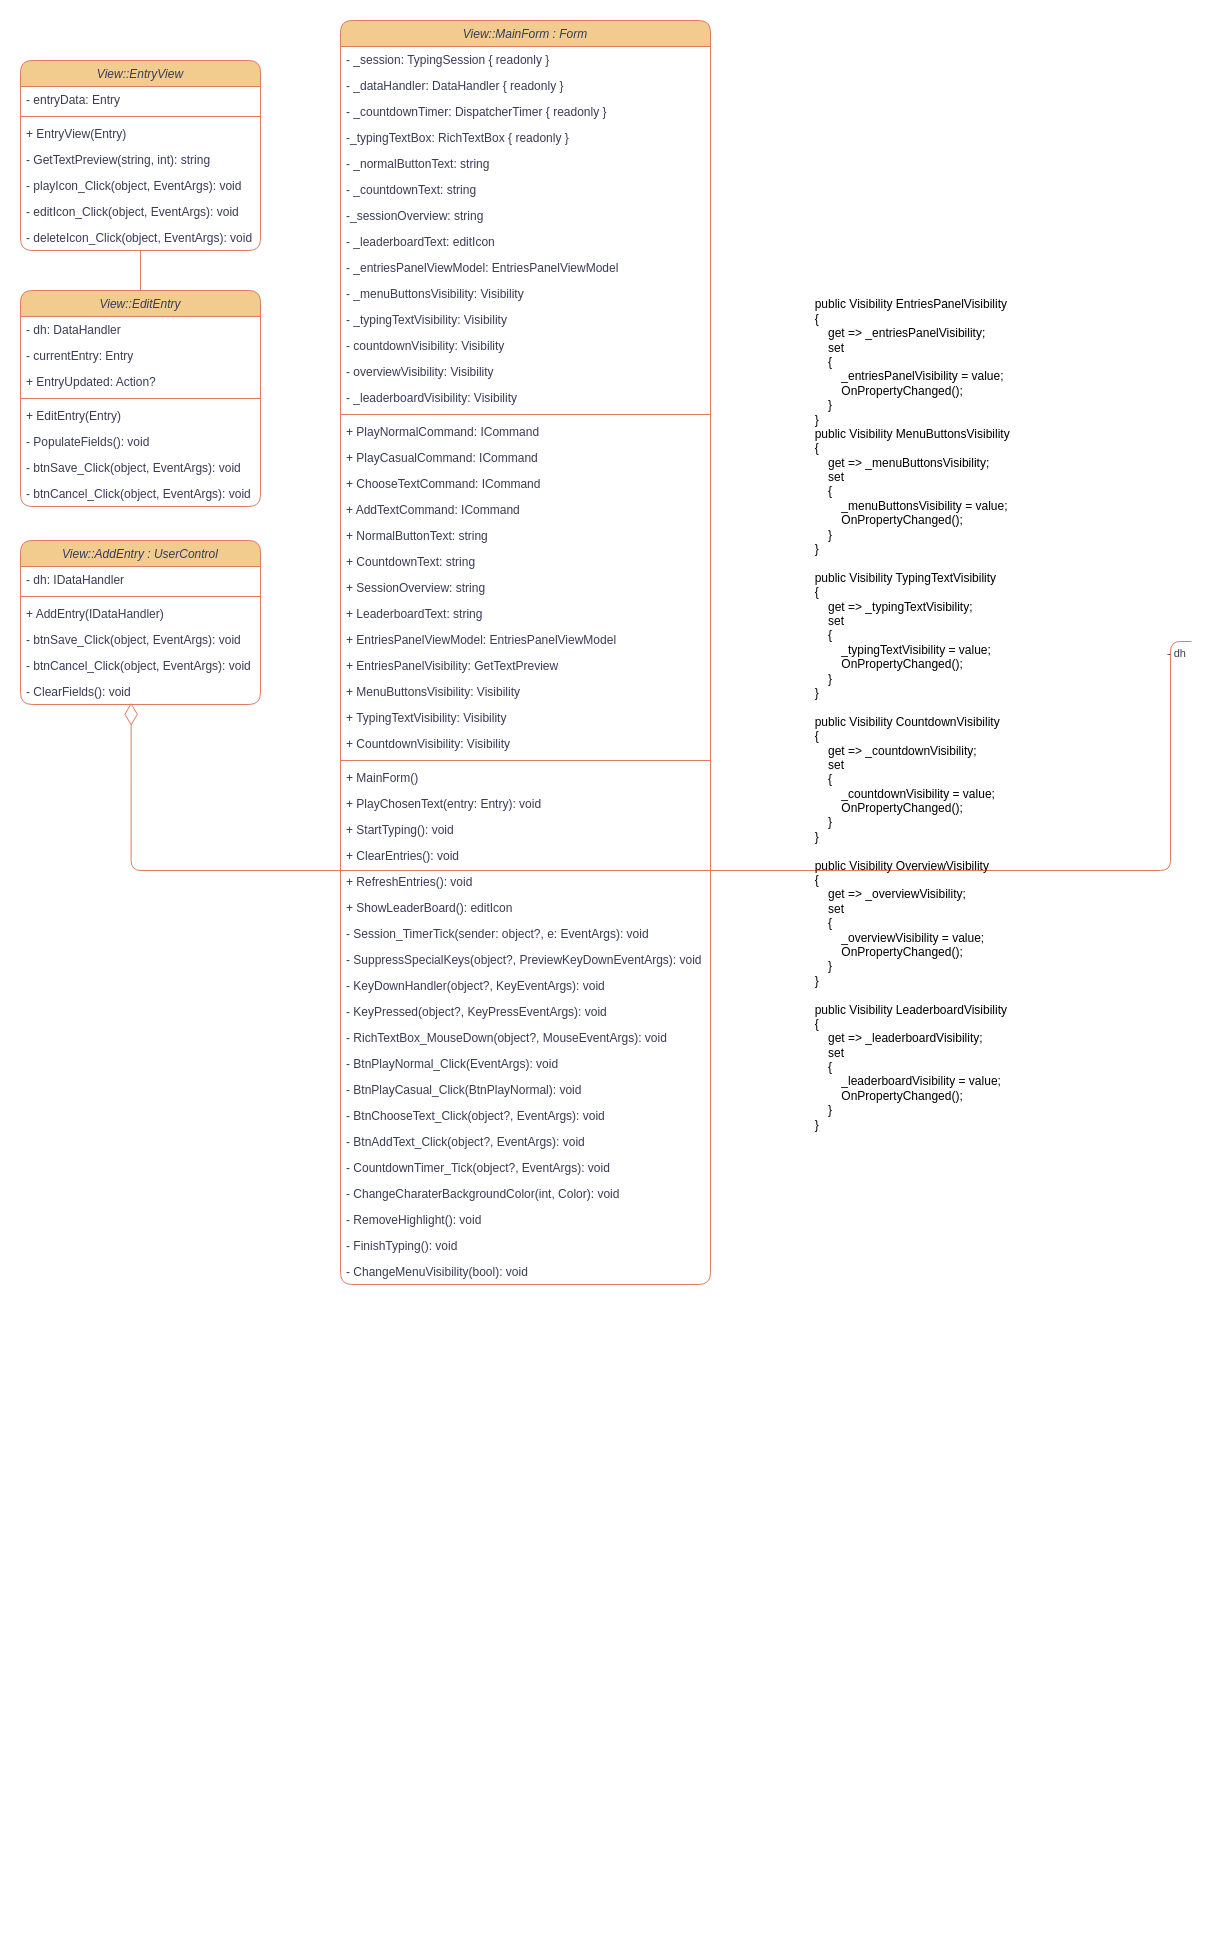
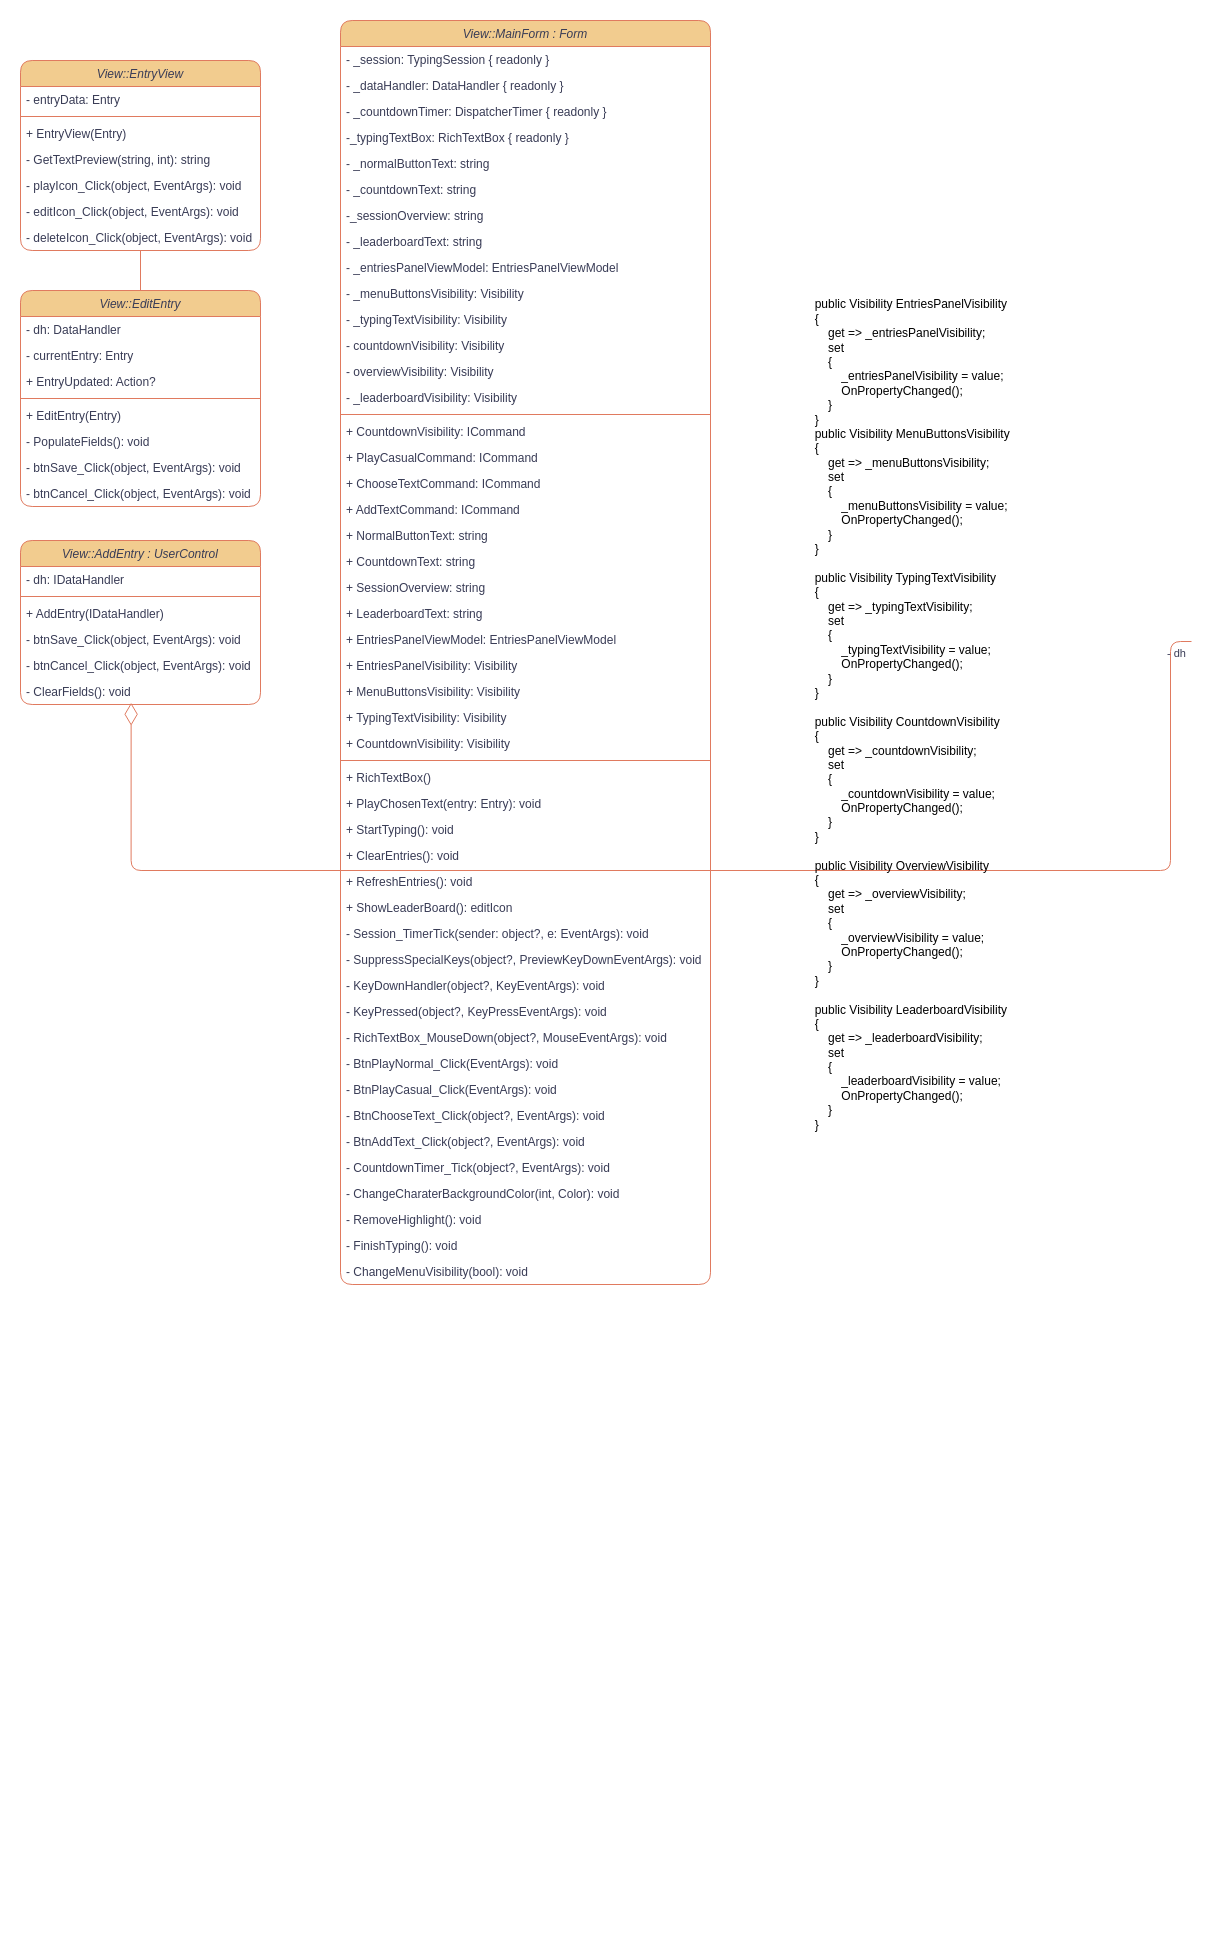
node "- _leaderboardText: editIcon": label "- _leaderboardText: editIcon" -> "- _leaderboardText: string"
node "+ PlayNormalCommand: ICommand": label "+ PlayNormalCommand: ICommand" -> "+ CountdownVisibility: ICommand"
node "+ EntriesPanelVisibility: GetTextPreview": label "+ EntriesPanelVisibility: GetTextPreview" -> "+ EntriesPanelVisibility: Visibility"
node "+ MainForm()": label "+ MainForm()" -> "+ RichTextBox()"
node "- BtnPlayCasual_Click(BtnPlayNormal): void": label "- BtnPlayCasual_Click(BtnPlayNormal): void" -> "- BtnPlayCasual_Click(EventArgs): void"
